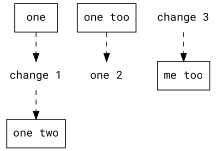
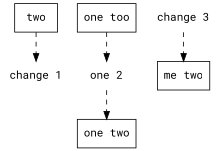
node "one": label "one" -> "two"
node "me too": label "me too" -> "me two"
edge "change 1" -> "one two": now "one 2" -> "one two"
